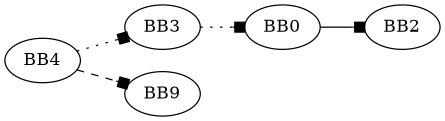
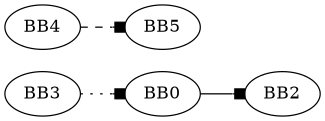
edge "BB4" -> "BB3": removed
node "BB9": label "BB9" -> "BB5"
